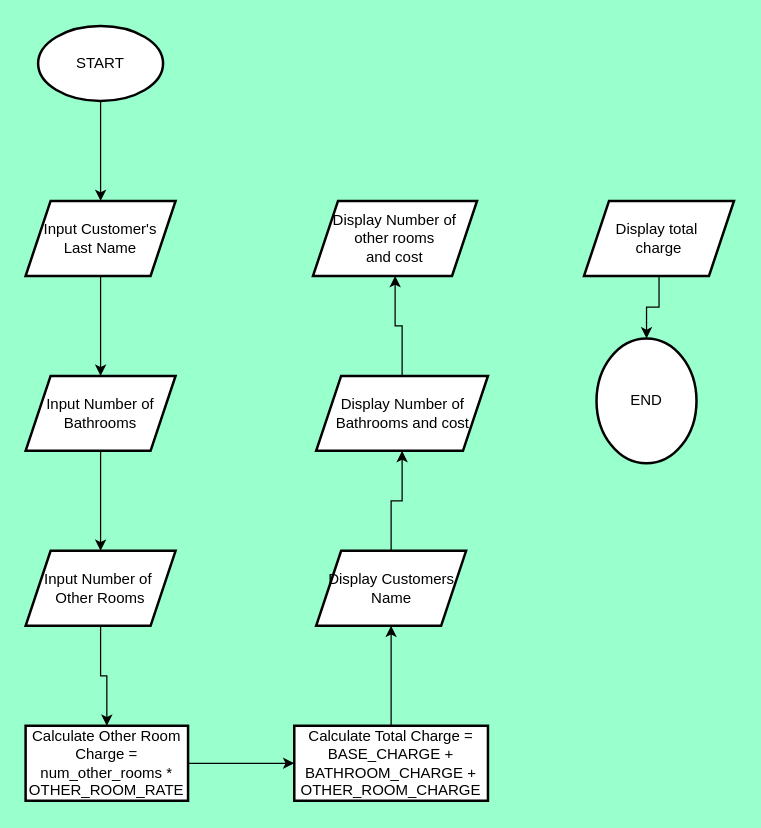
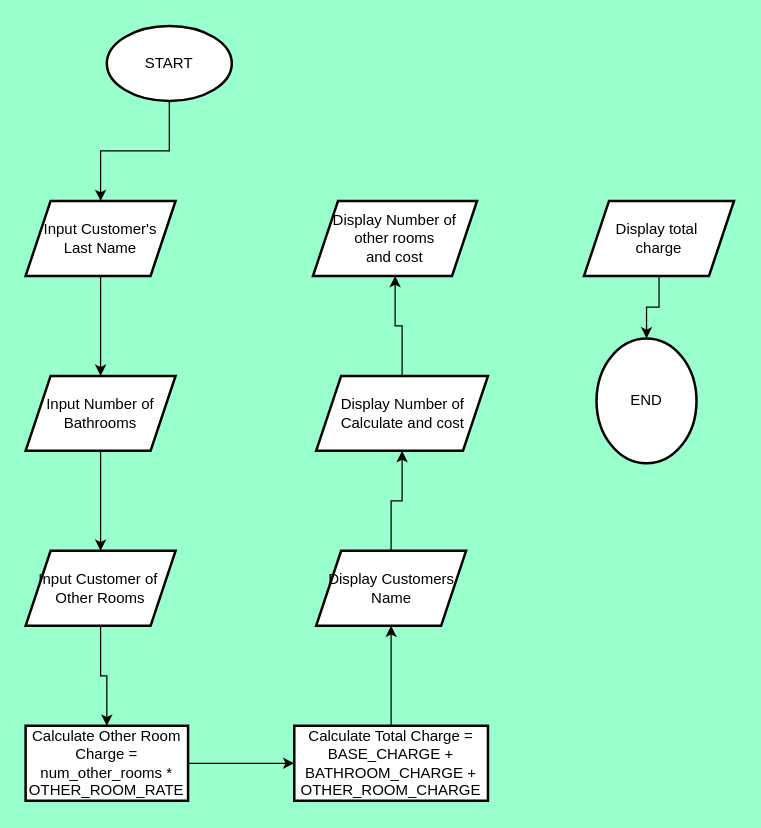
node "START": moved (101, 63) -> (169, 63)
node "Display Number of Bathrooms and cost": label "Display Number of Bathrooms and cost" -> "Display Number of Calculate and cost"
node "Input Number of Other Rooms": label "Input Number of Other Rooms" -> "Input Customer of Other Rooms"
